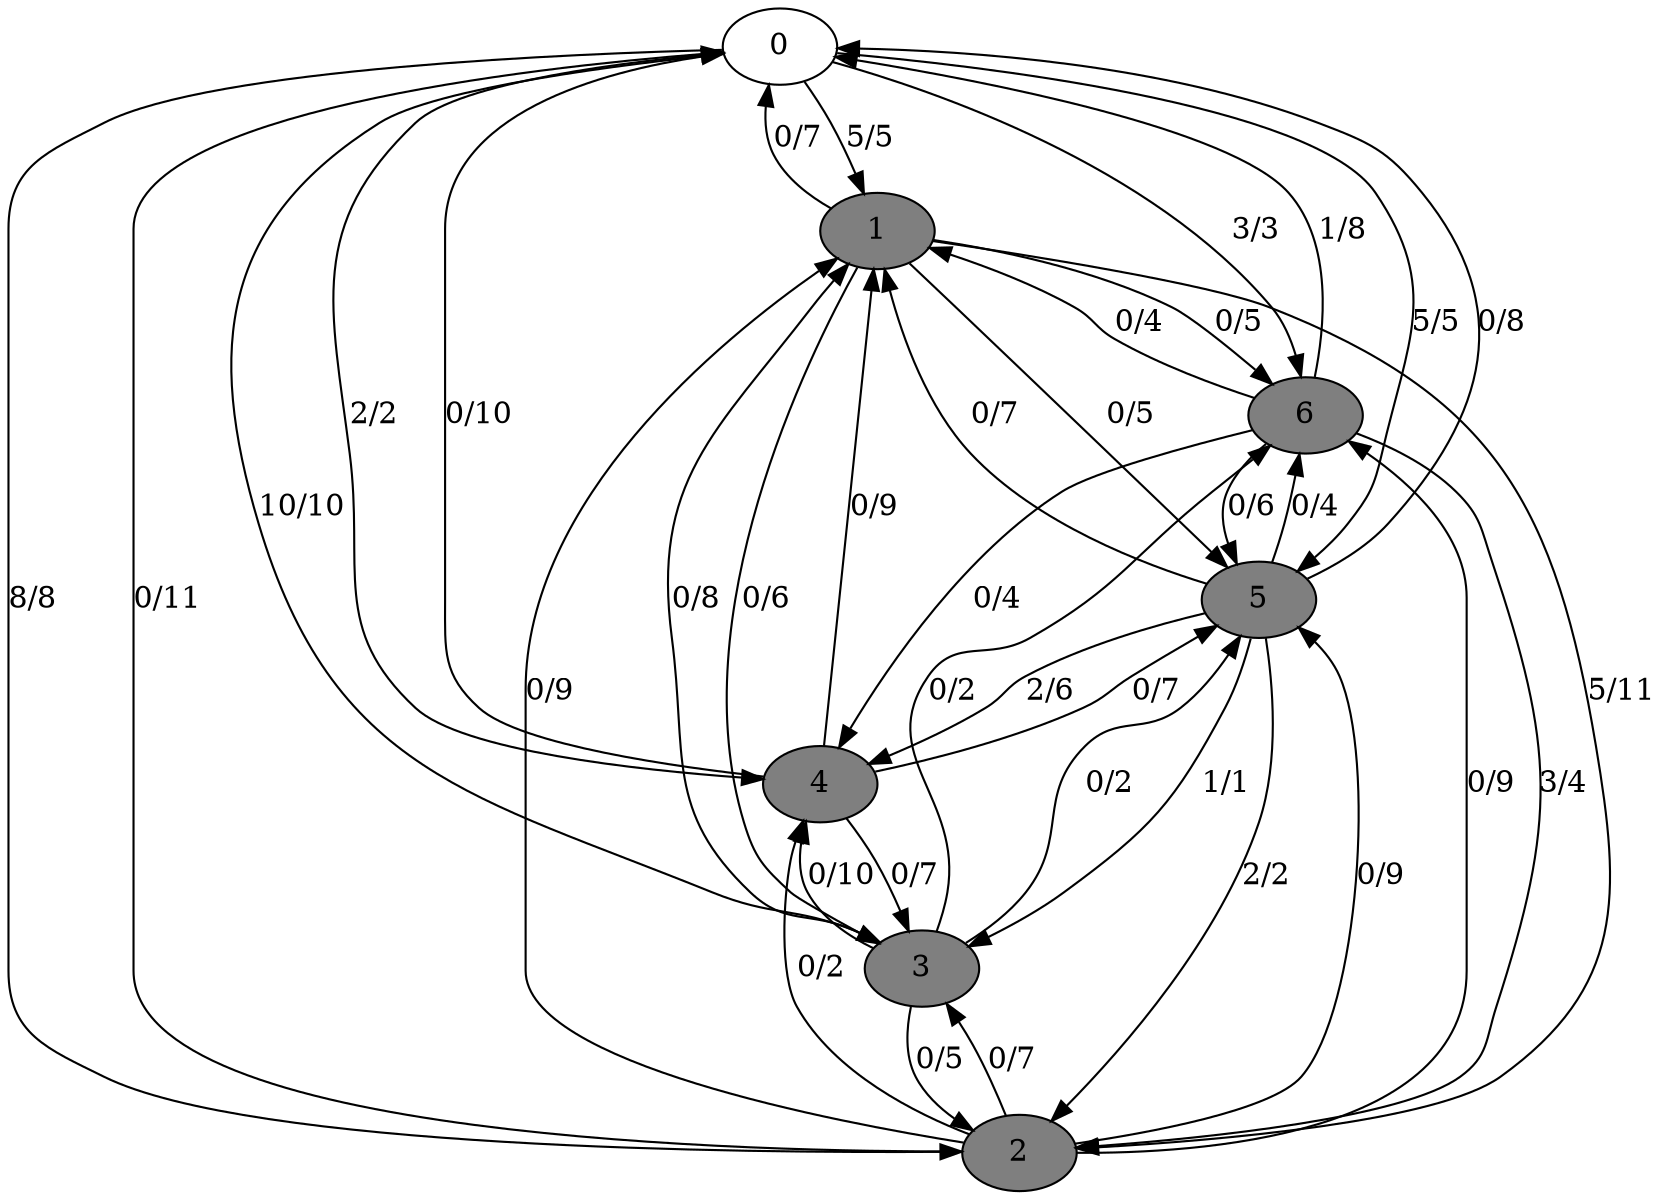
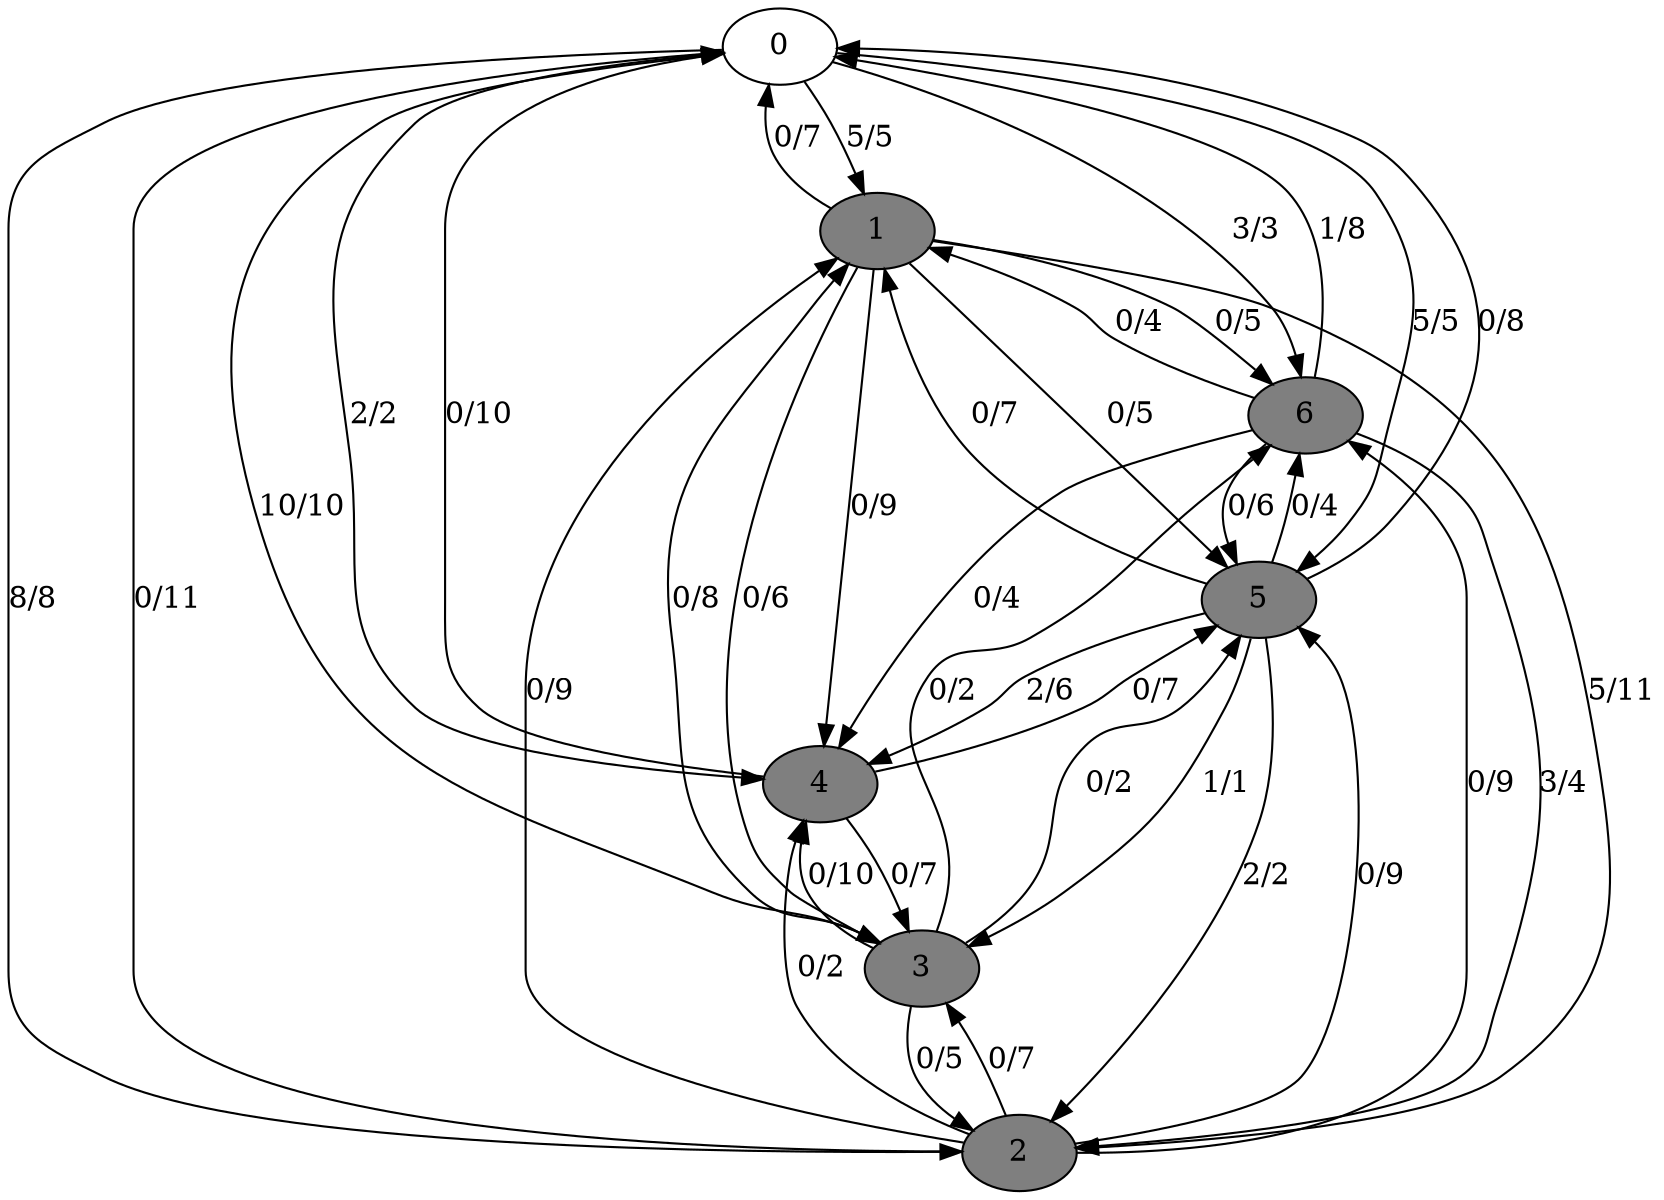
edge "4" -> "1": reversed
